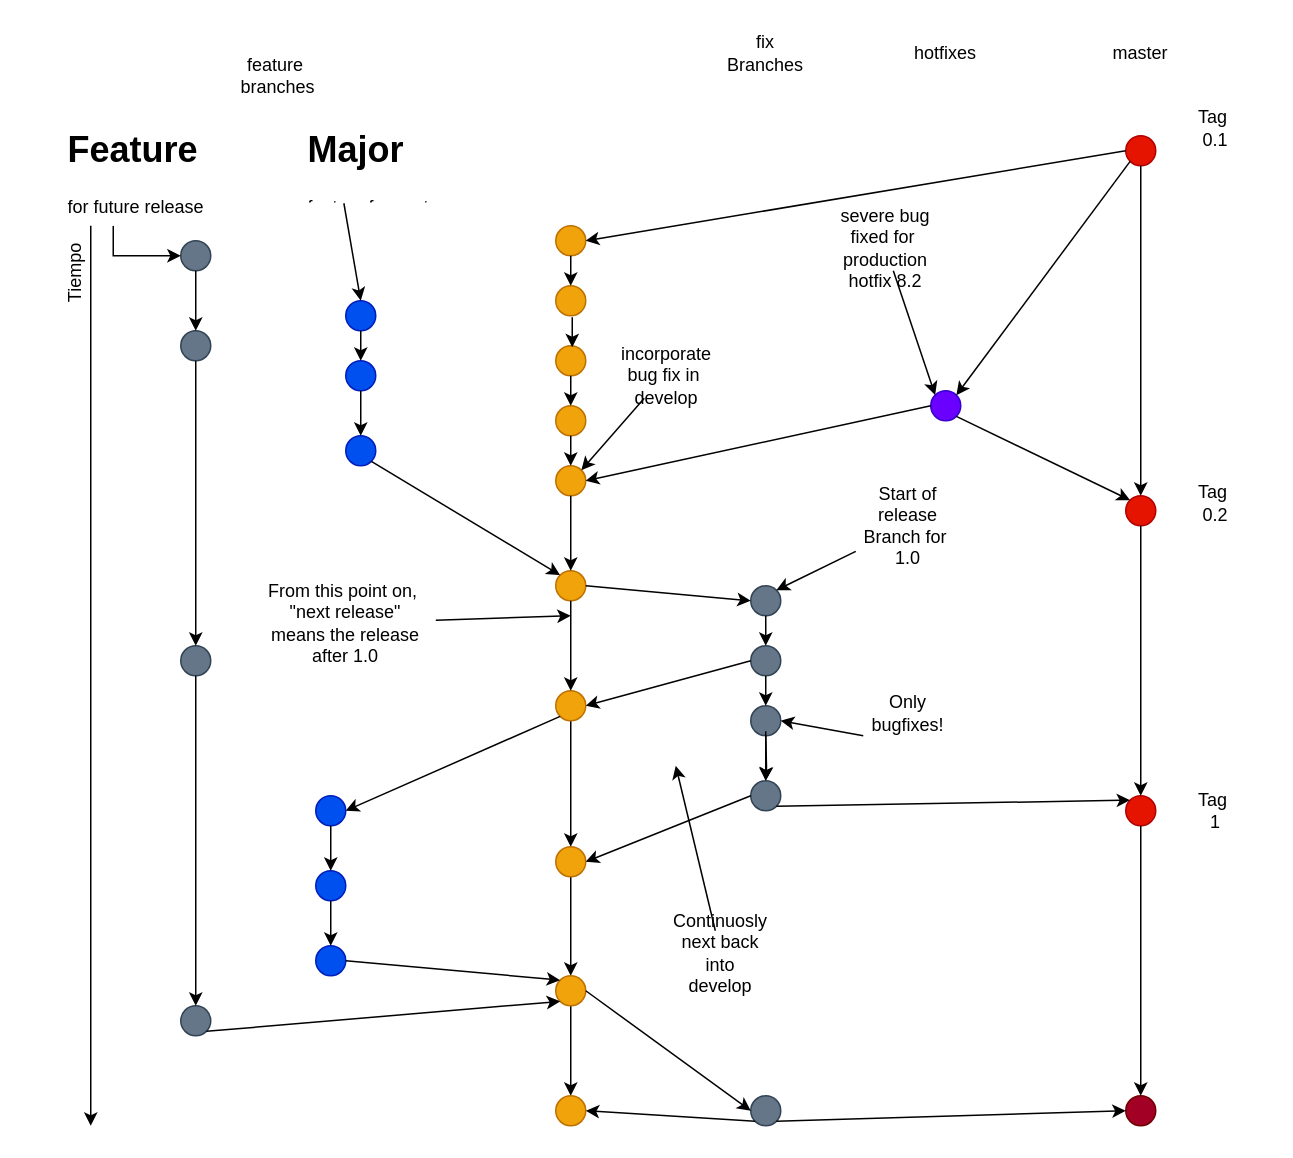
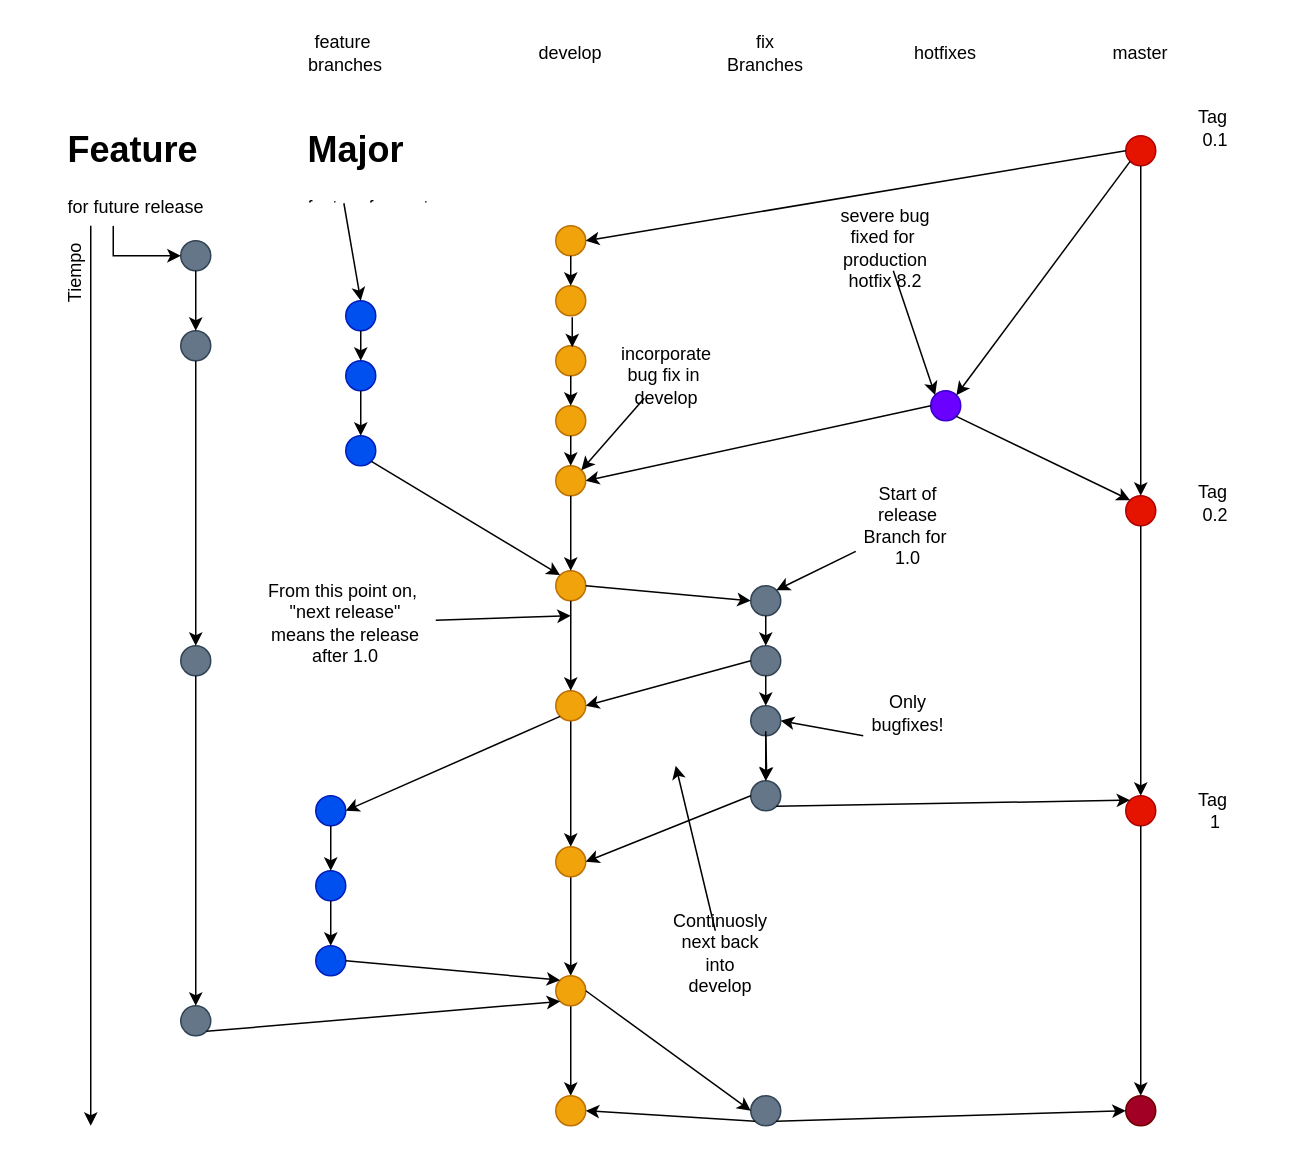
node "develop": added
node "feature branches": moved (278, 76) -> (346, 53)
